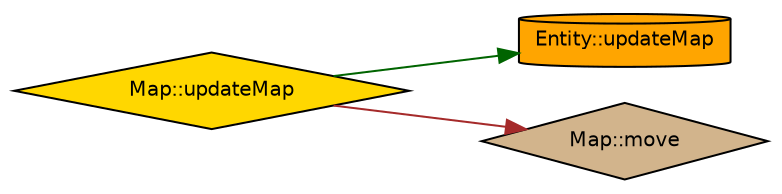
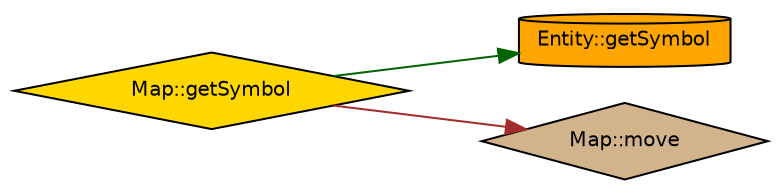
node "Entity::updateMap": label "Entity::updateMap" -> "Entity::getSymbol"
node "Map::updateMap": label "Map::updateMap" -> "Map::getSymbol"
